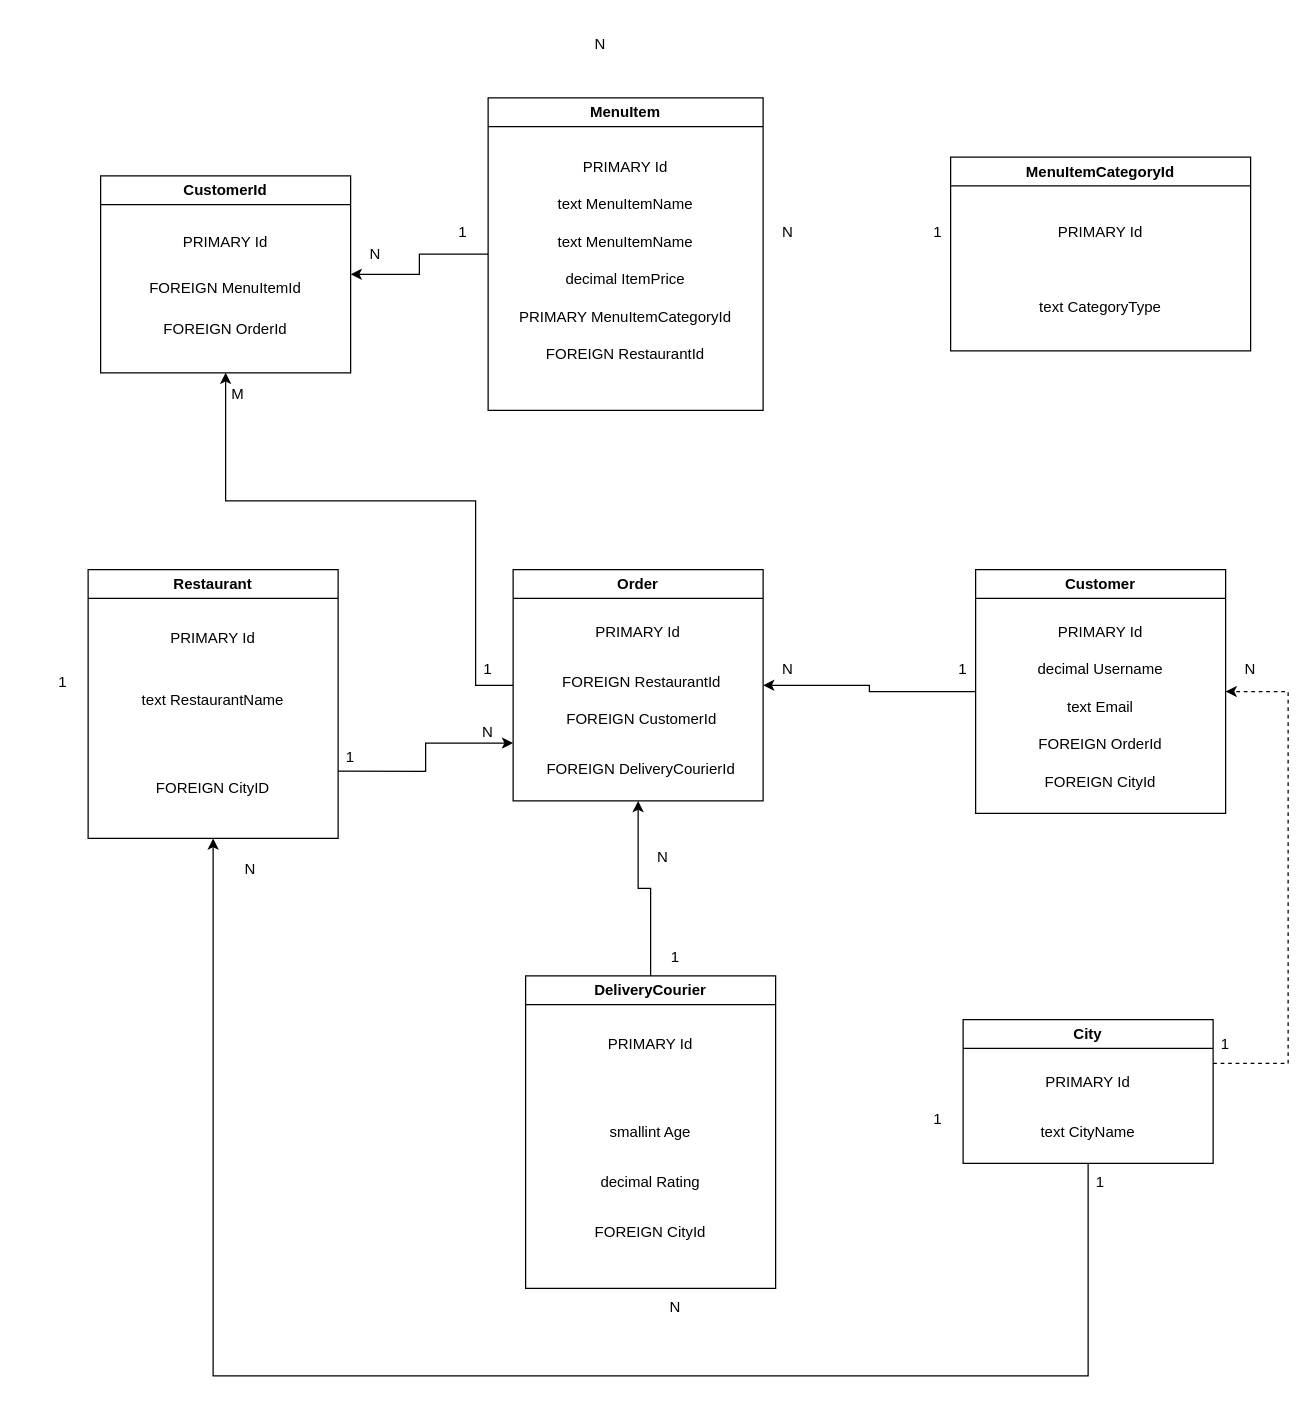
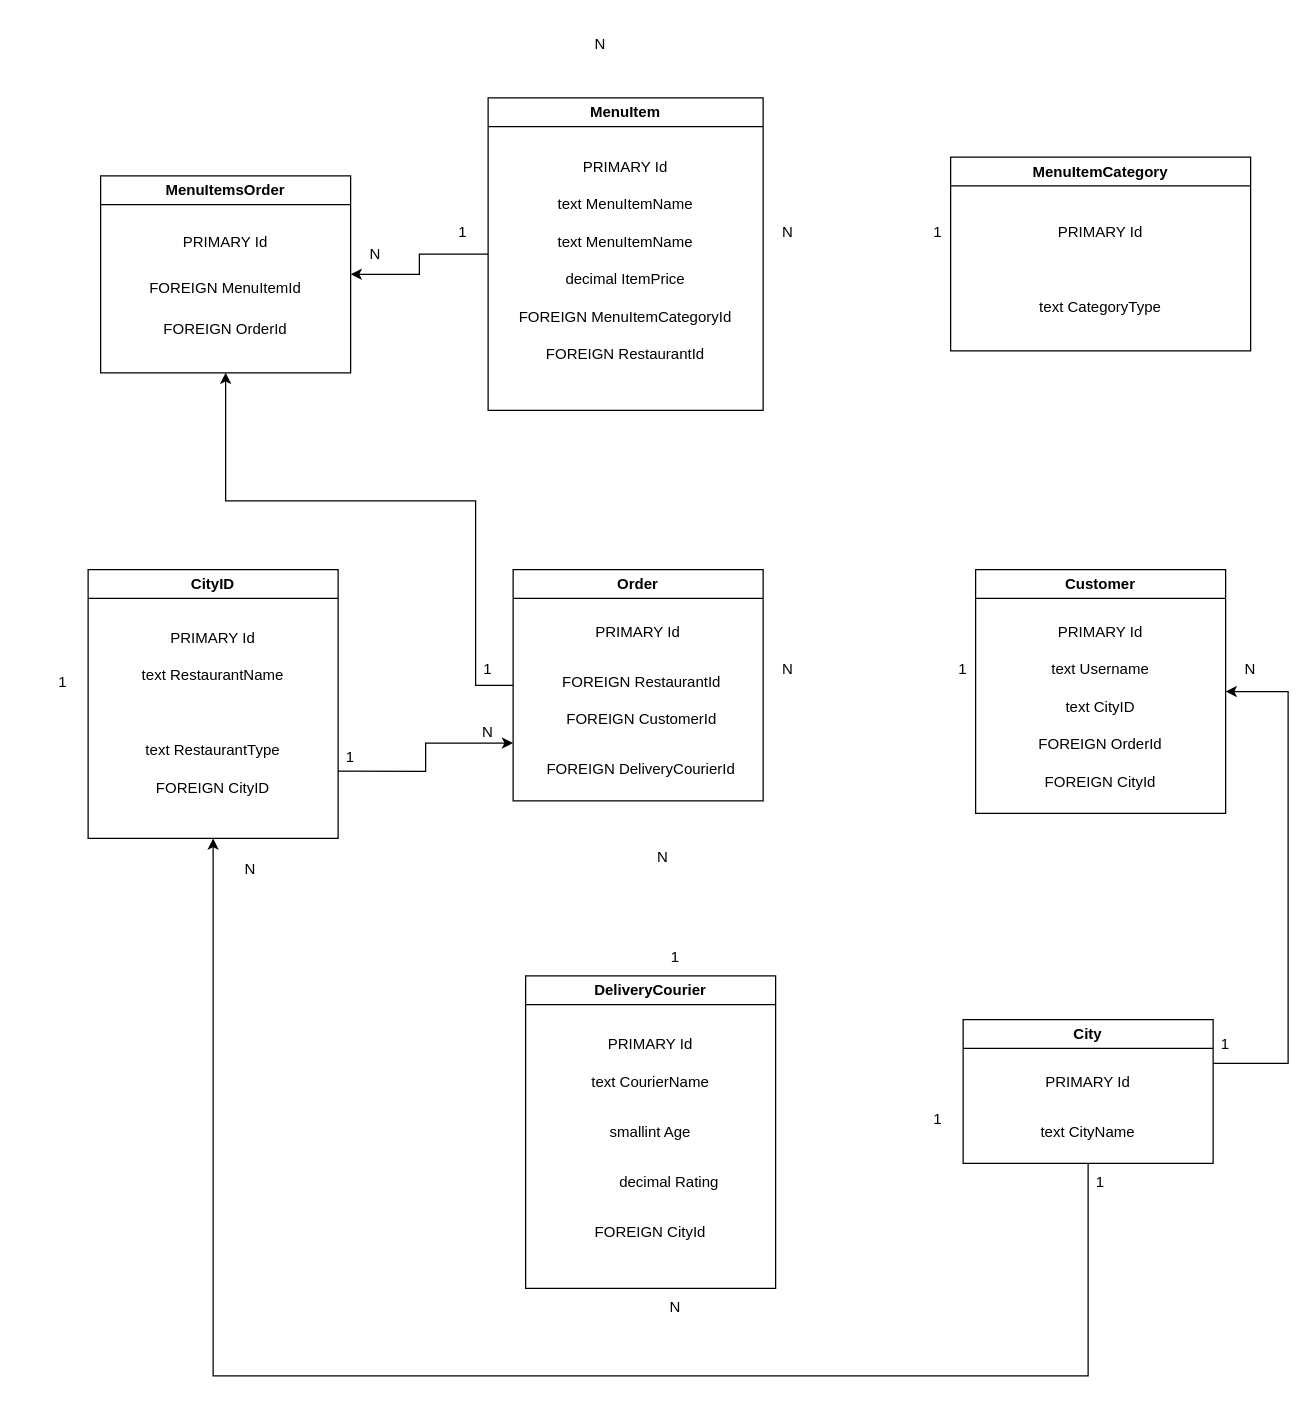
node "MenuItemCategoryId": label "MenuItemCategoryId" -> "MenuItemCategory"
node "CustomerId": label "CustomerId" -> "MenuItemsOrder"
node "PRIMARY MenuItemCategoryId": label "PRIMARY MenuItemCategoryId" -> "FOREIGN MenuItemCategoryId"
node "M": removed
node "Restaurant": label "Restaurant" -> "CityID"
node "decimal Username": label "decimal Username" -> "text Username"
edge "Customer" -> "Order": removed
node "text RestaurantName": moved (213, 701) -> (213, 676)
node "text Email": label "text Email" -> "text CityID"
node "text RestaurantType": added
edge "City" -> "Customer": style dashed -> solid
edge "DeliveryCourier" -> "Order": removed
node "text CourierName": added
node "decimal Rating": moved (651, 1182) -> (669, 1182)
